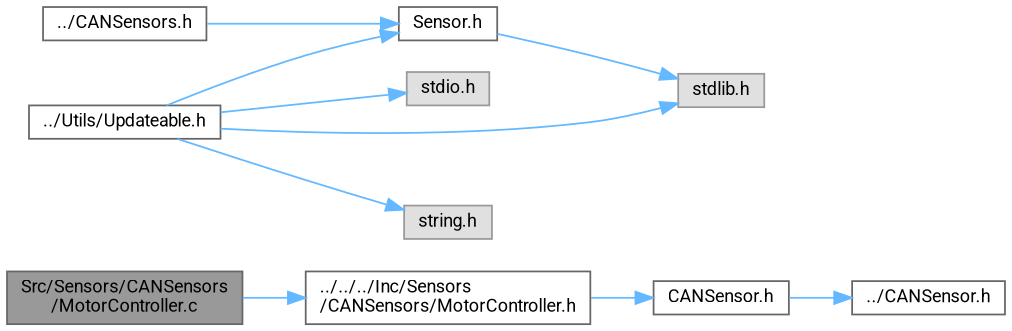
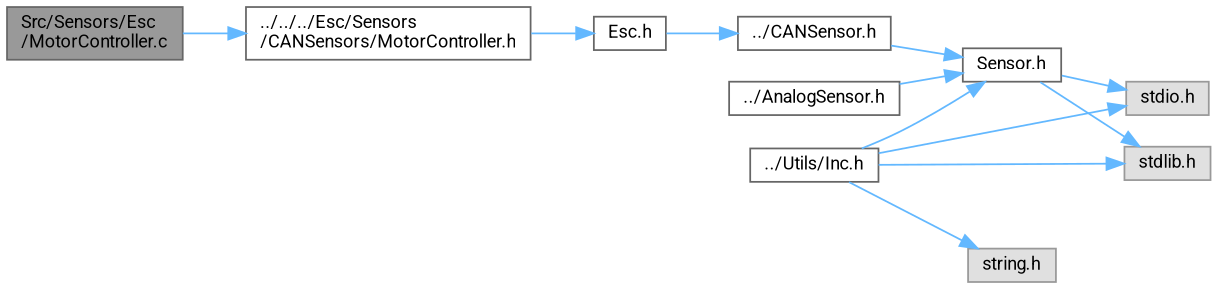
node "../CANSensors.h": label "../CANSensors.h" -> "../AnalogSensor.h"
edge "../CANSensor.h" -> "Sensor.h": added
edge "Sensor.h" -> "stdio.h": added
node "../Utils/Updateable.h": label "../Utils/Updateable.h" -> "../Utils/Inc.h"
node "Src/Sensors/CANSensors /MotorController.c": label "Src/Sensors/CANSensors /MotorController.c" -> "Src/Sensors/Esc /MotorController.c"
node "../../../Inc/Sensors /CANSensors/MotorController.h": label "../../../Inc/Sensors /CANSensors/MotorController.h" -> "../../../Esc/Sensors /CANSensors/MotorController.h"
node "CANSensor.h": label "CANSensor.h" -> "Esc.h"
